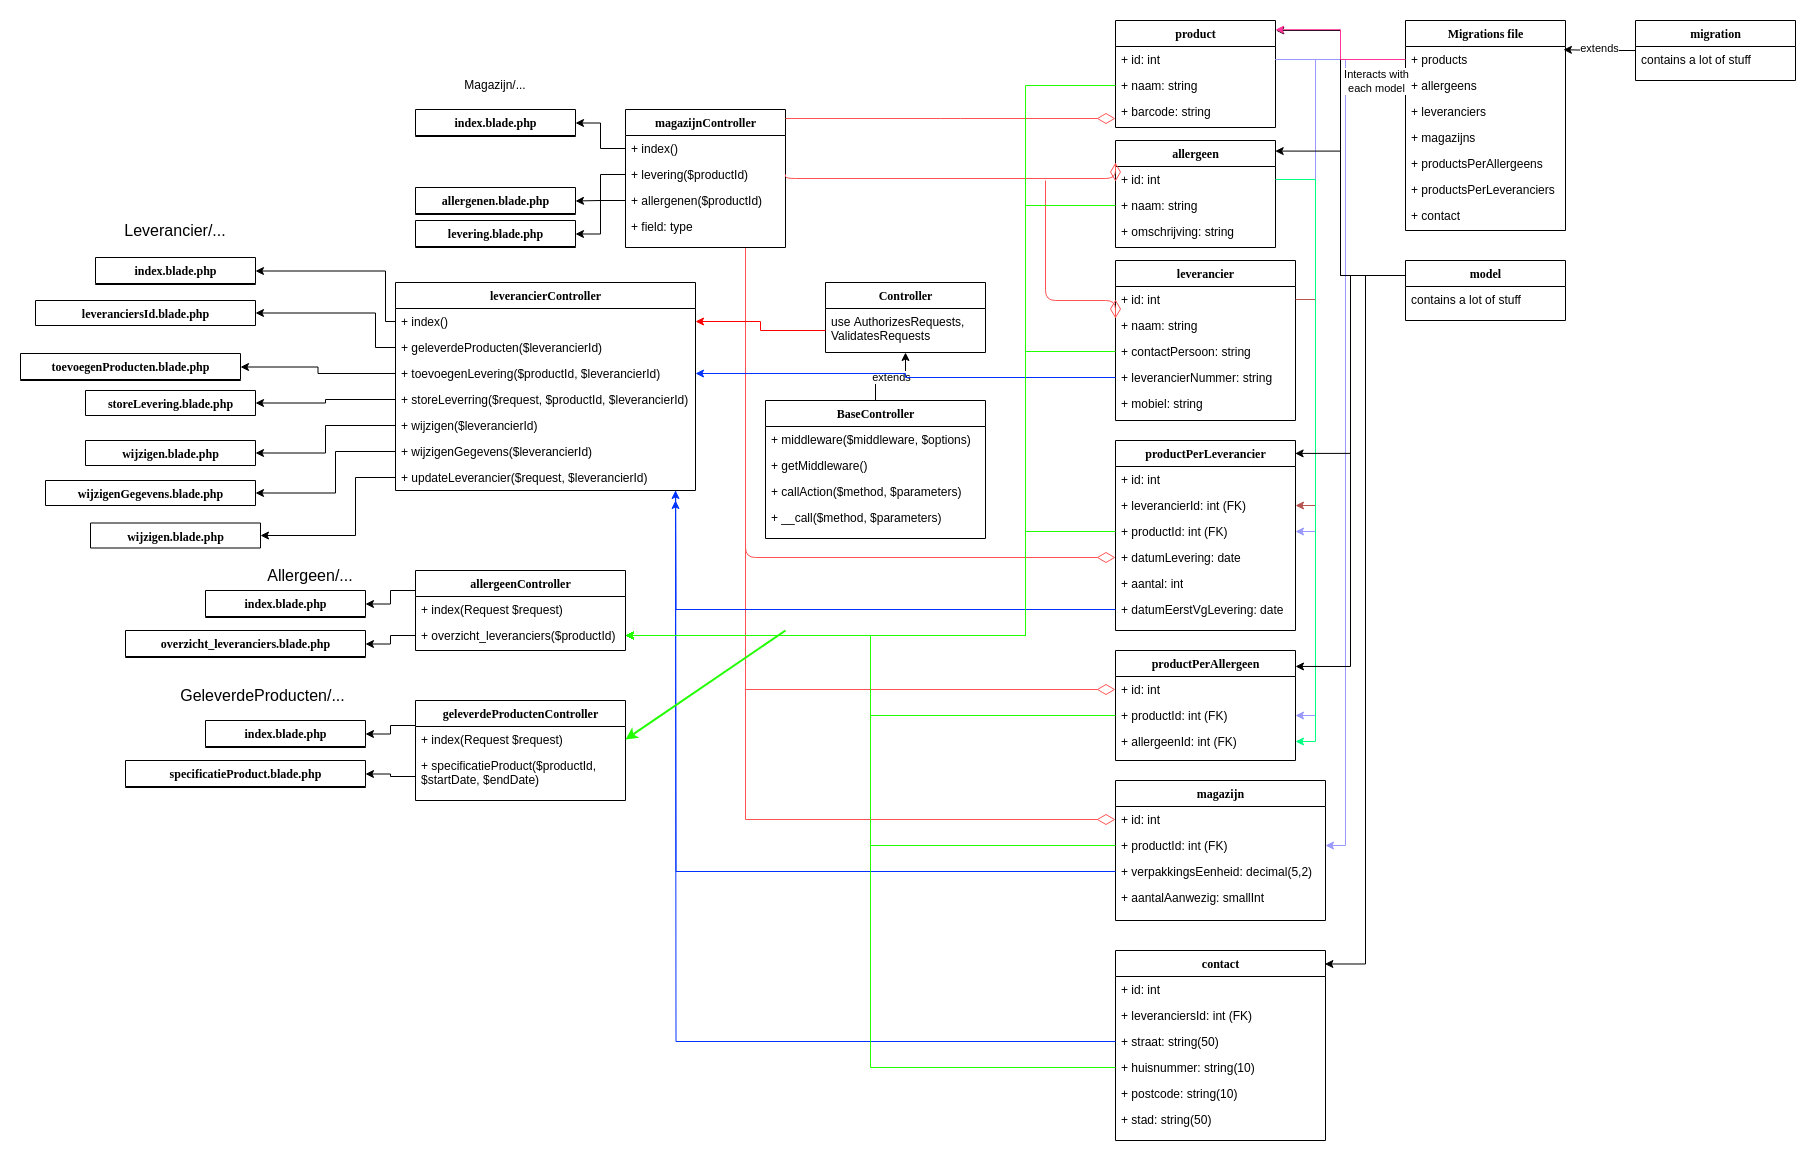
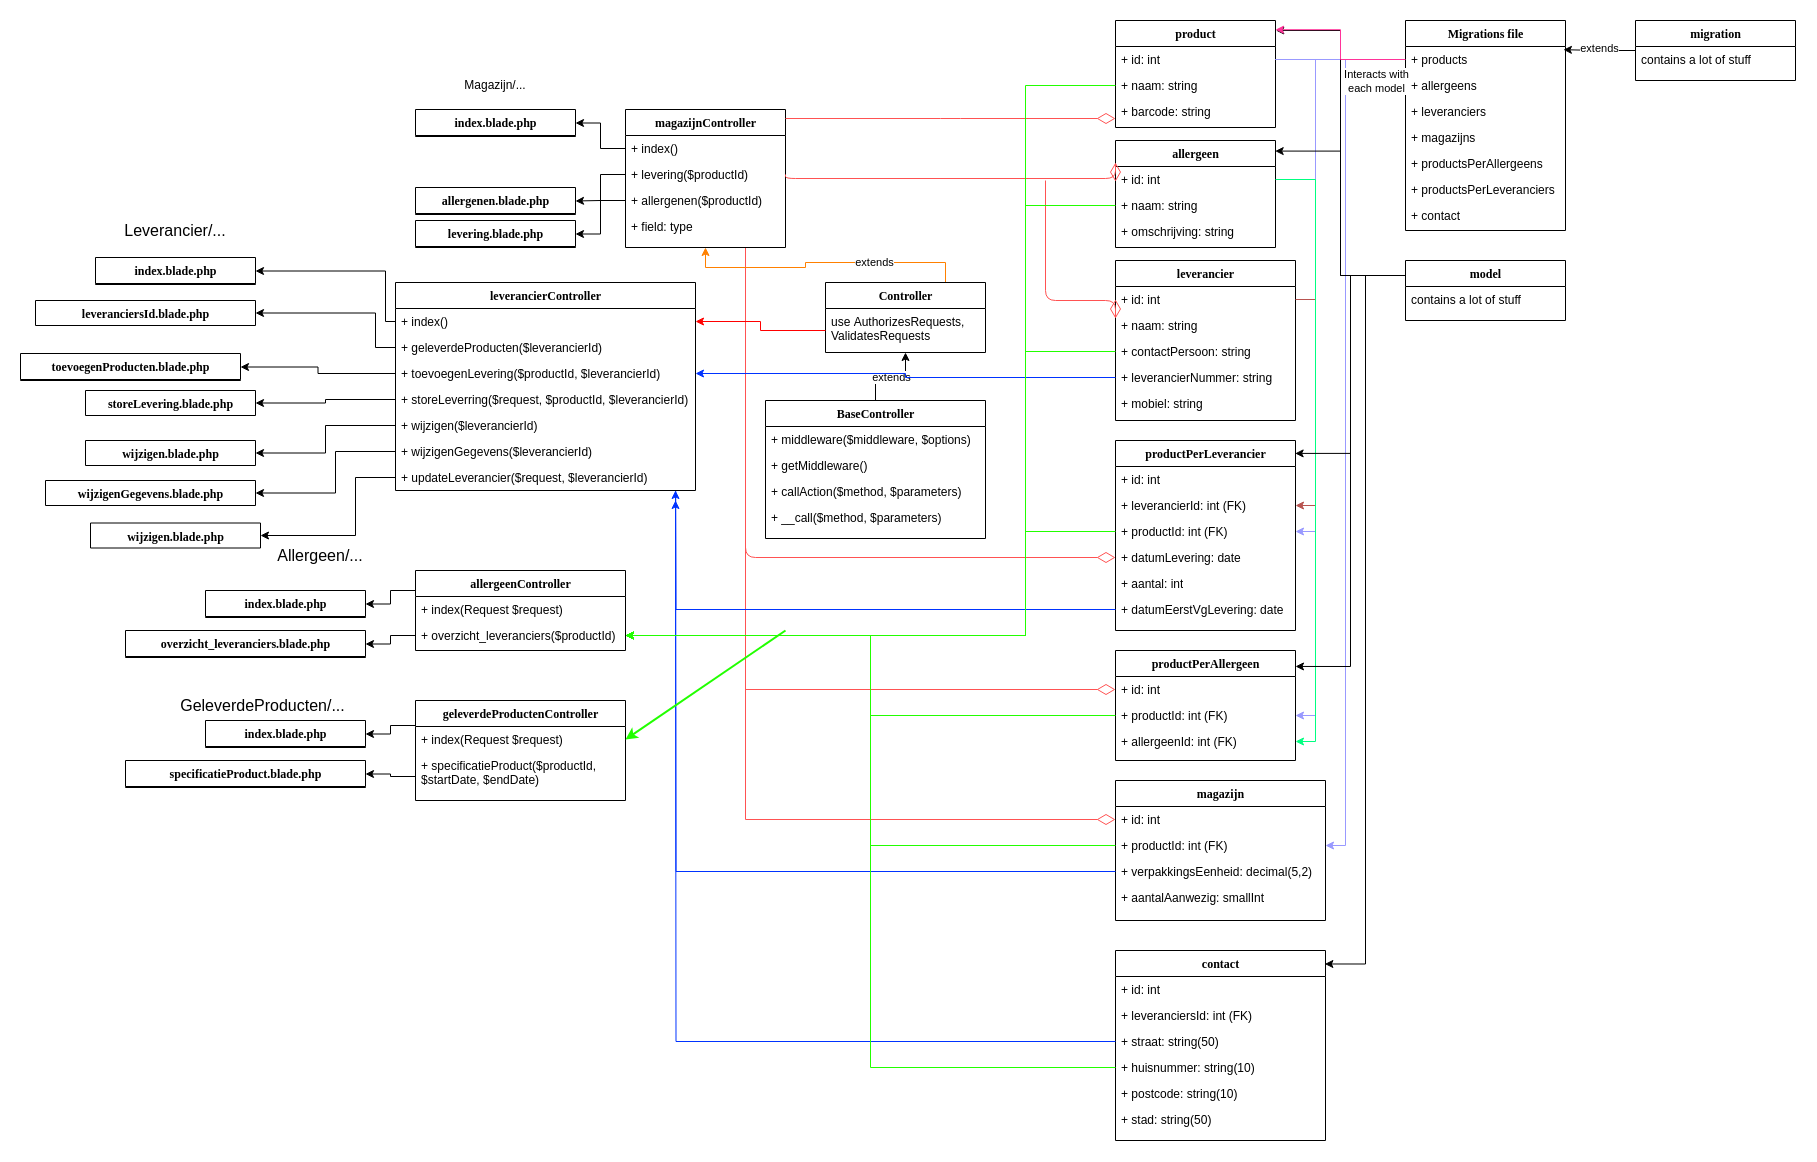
edge "Controller" -> "magazijnController": added, label "extends"
node "Allergeen/...": moved (311, 576) -> (321, 556)
node "GeleverdeProducten/...": moved (263, 696) -> (263, 706)
